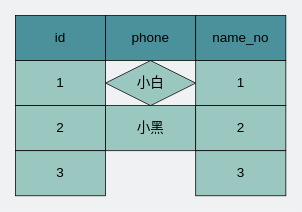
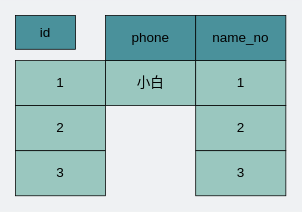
node "id": size 90x45 -> 60x34
node "小白": shape diamond -> rectangle
node "小黑": removed
